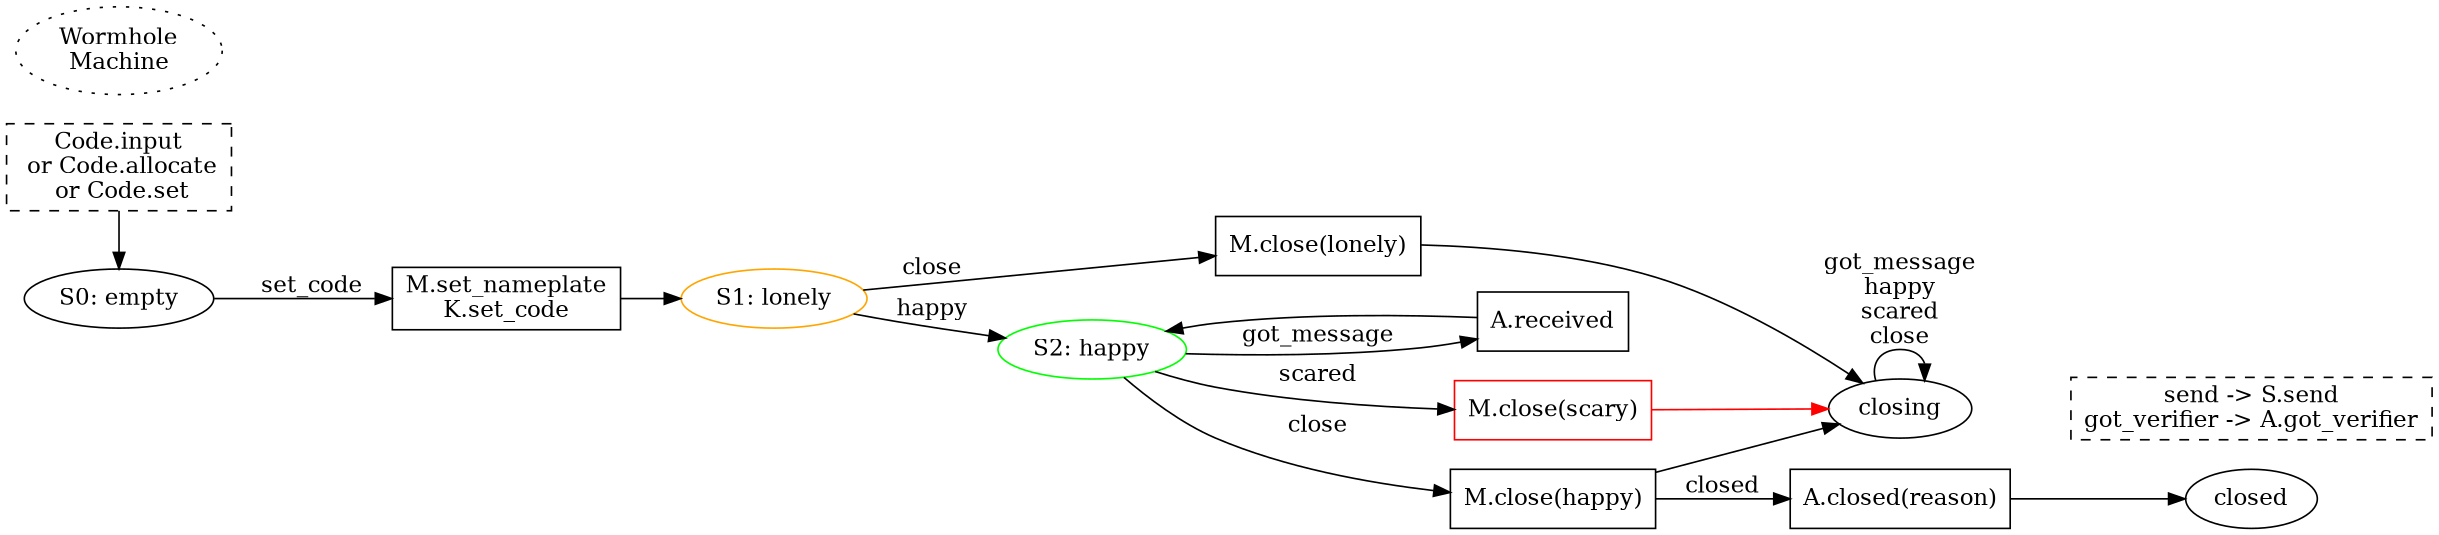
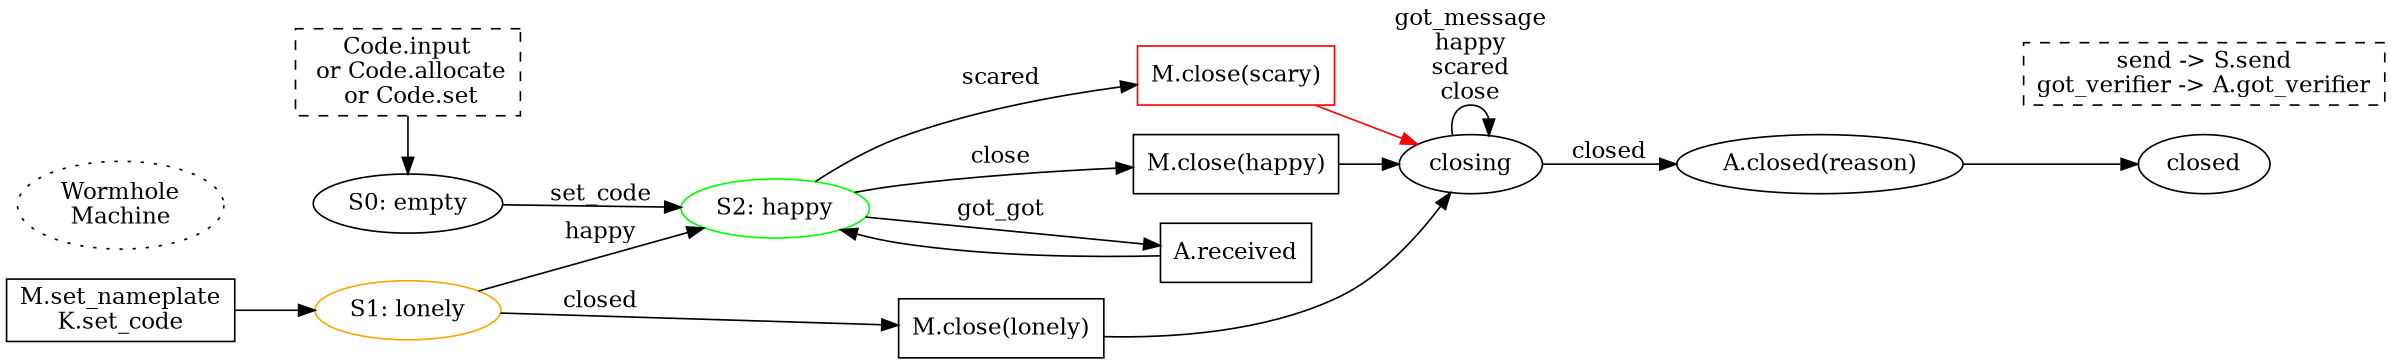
edge "S1: lonely" -> "M.close(lonely)": label "close" -> "closed"
edge "S0: empty" -> "M.set_nameplate K.set_code": now "S0: empty" -> "S2: happy"
edge "S2: happy" -> "A.received": label "got_message" -> "got_got"
edge "M.close(happy)" -> "A.closed(reason)": now "closing" -> "A.closed(reason)"
node "A.closed(reason)": shape box -> ellipse
